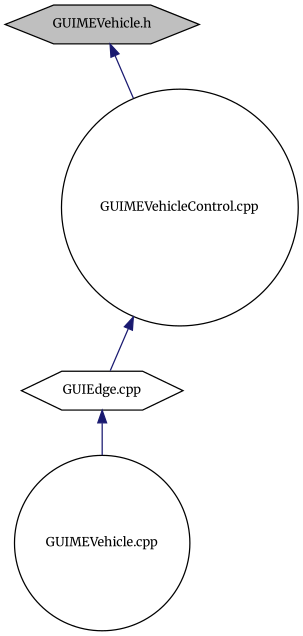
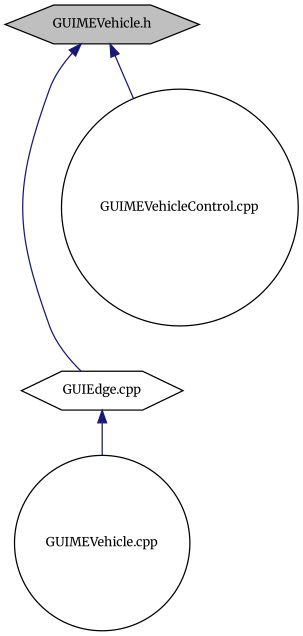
edge "GUIEdge.cpp" -> "GUIMEVehicleControl.cpp": now "GUIEdge.cpp" -> "GUIMEVehicle.h"
